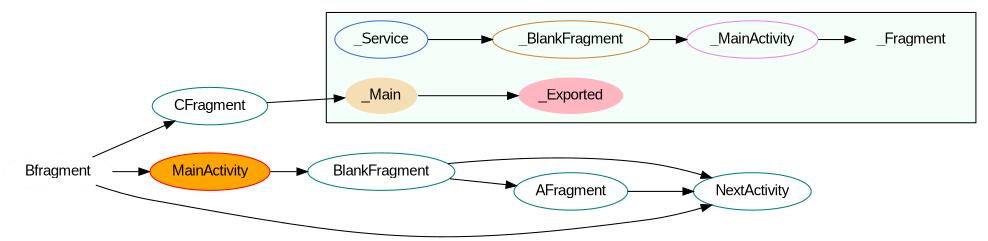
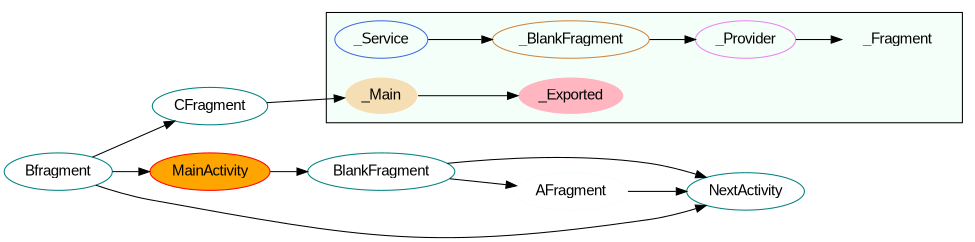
node "_MainActivity": label "_MainActivity" -> "_Provider"
node "Bfragment": color mintcream -> teal
node "AFragment": color teal -> mintcream
